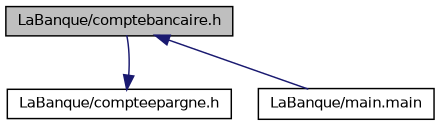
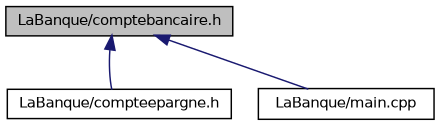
edge "LaBanque/comptebancaire.h" -> "LaBanque/compteepargne.h": reversed
node "LaBanque/main.main": label "LaBanque/main.main" -> "LaBanque/main.cpp"
